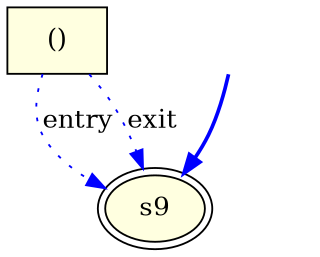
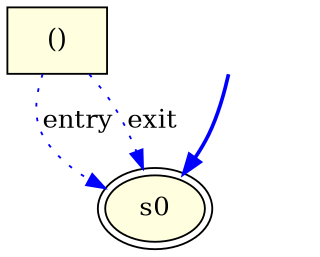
node "s9": label "s9" -> "s0"
